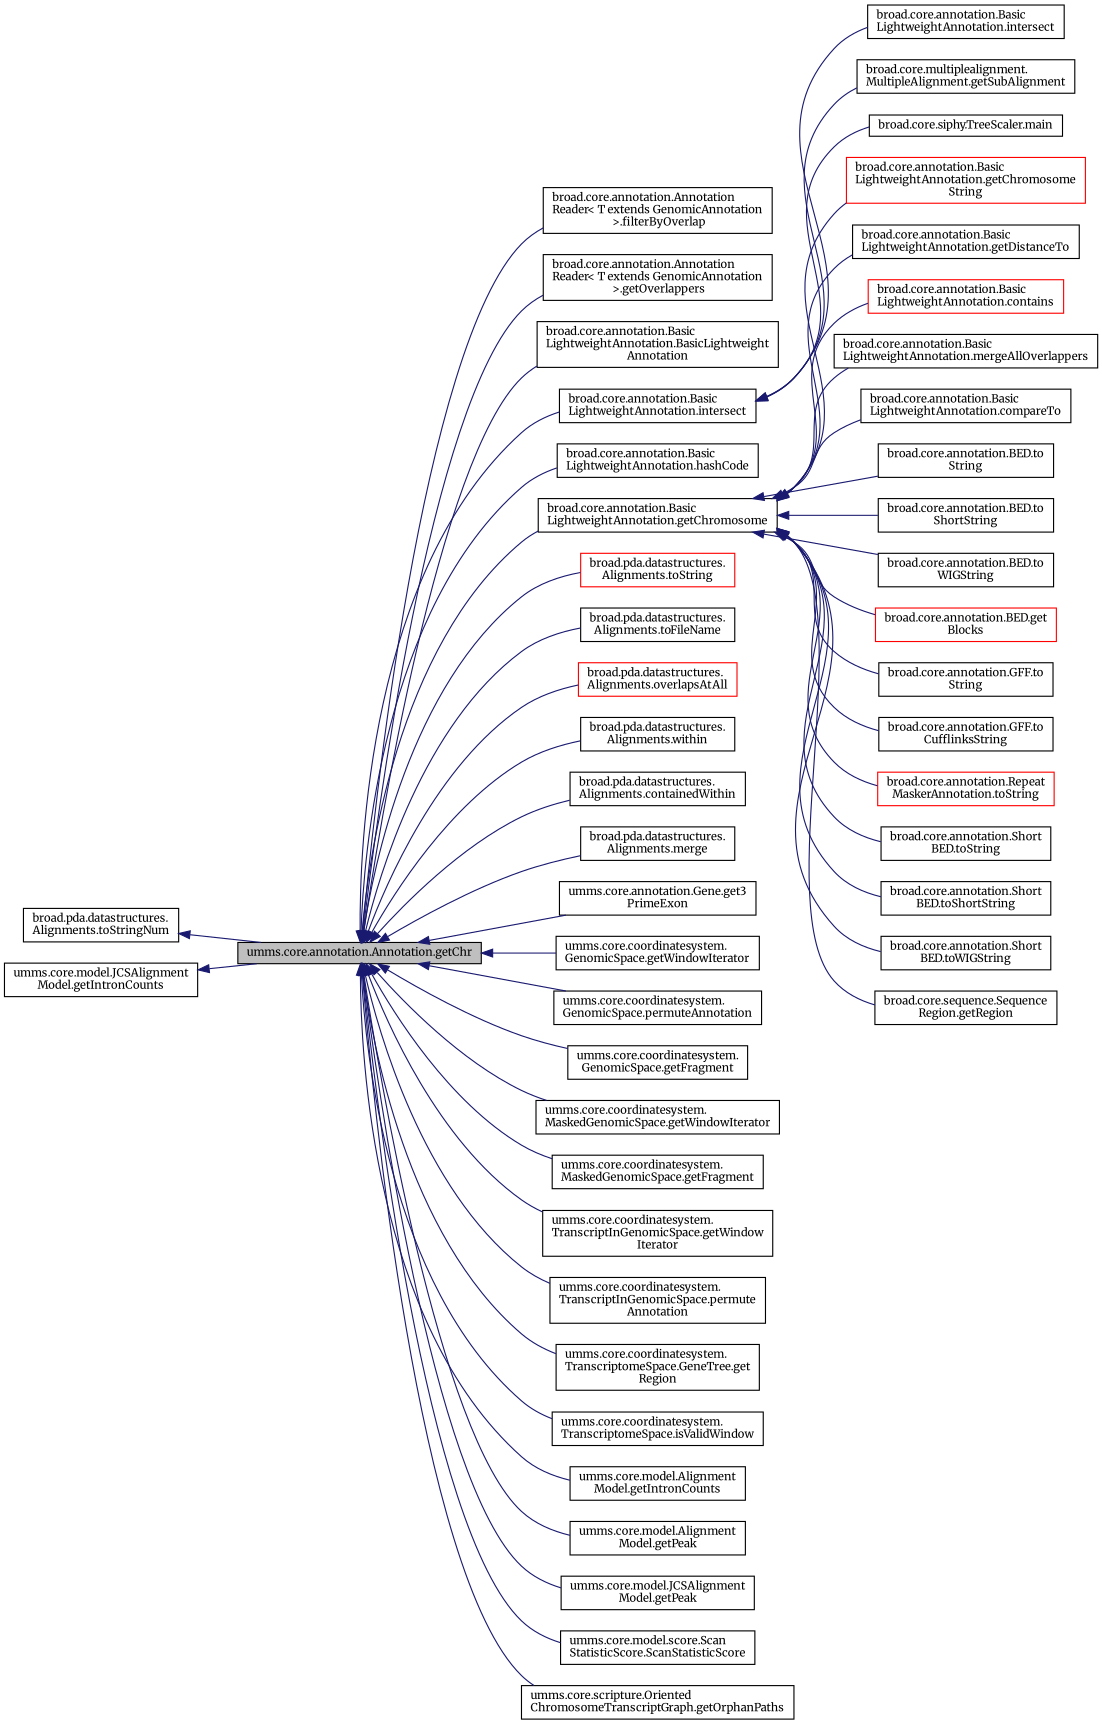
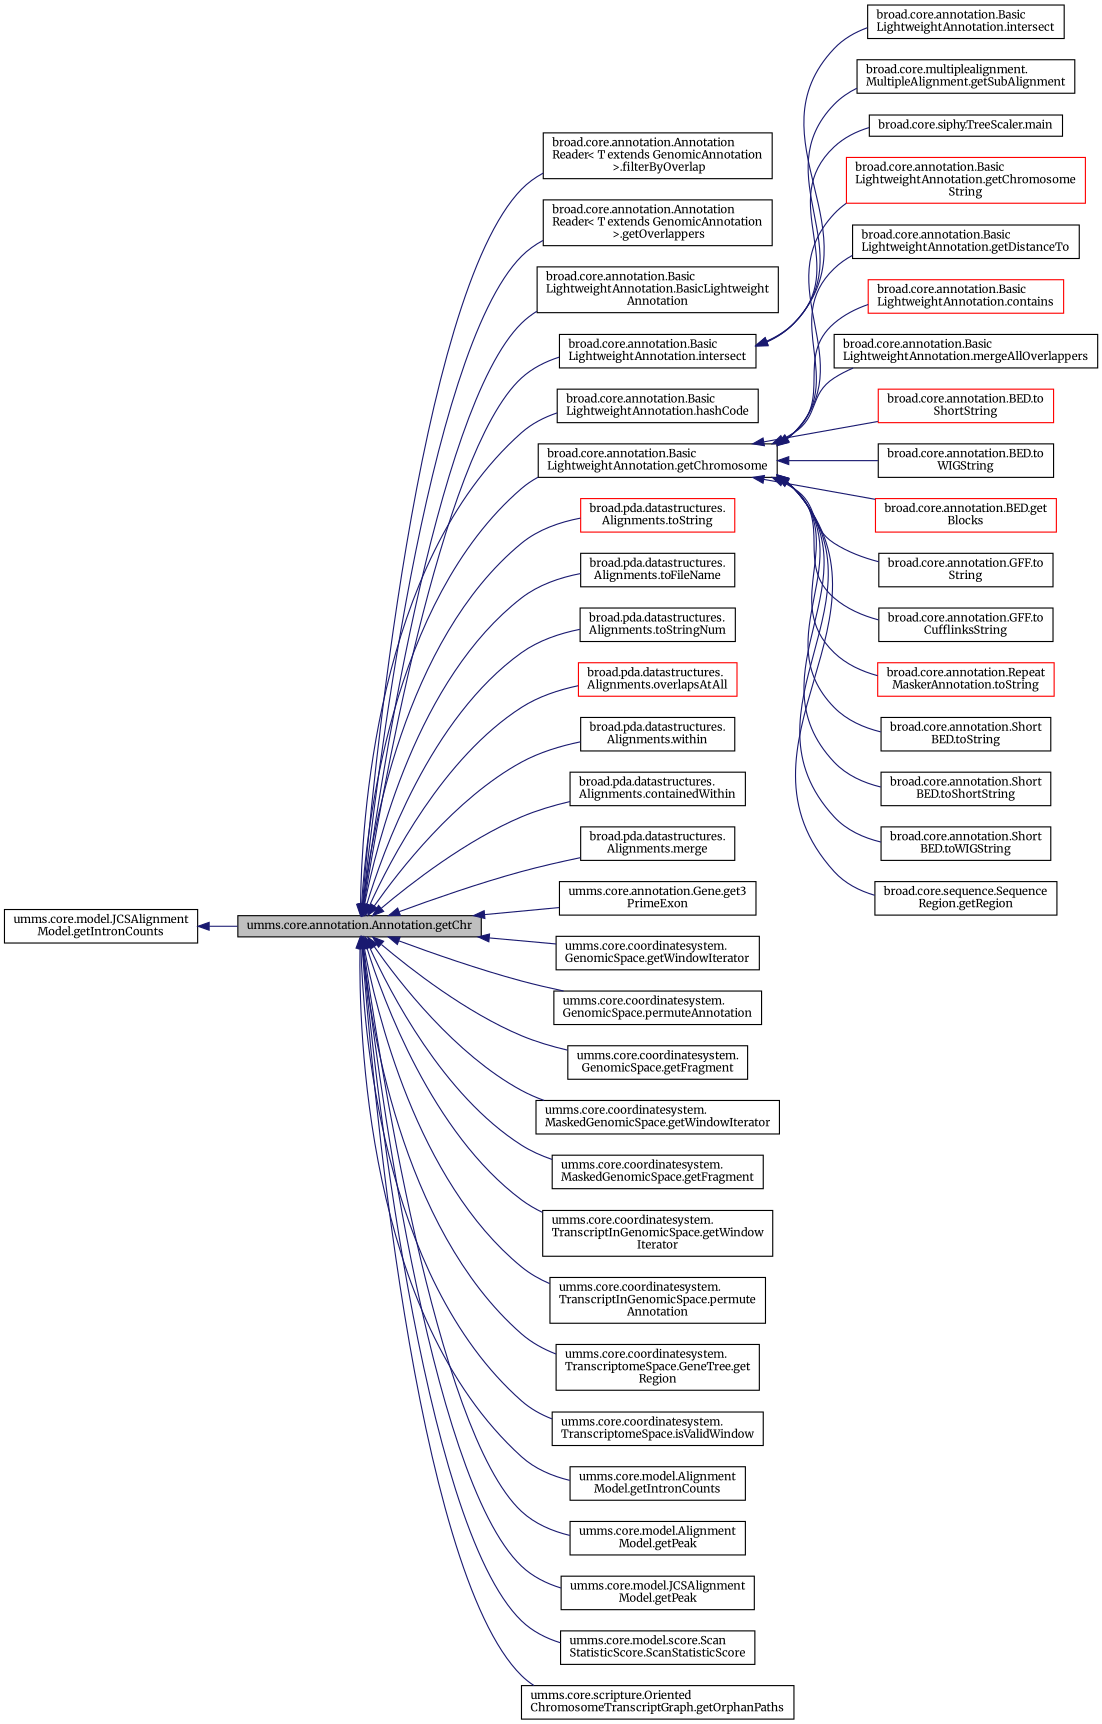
node "broad.core.annotation.Basic LightweightAnnotation.compareTo": removed
node "broad.core.annotation.BED.to String": removed
node "broad.core.annotation.BED.to ShortString": color black -> red
edge "umms.core.annotation.Annotation.getChr" -> "broad.pda.datastructures. Alignments.toStringNum": reversed
